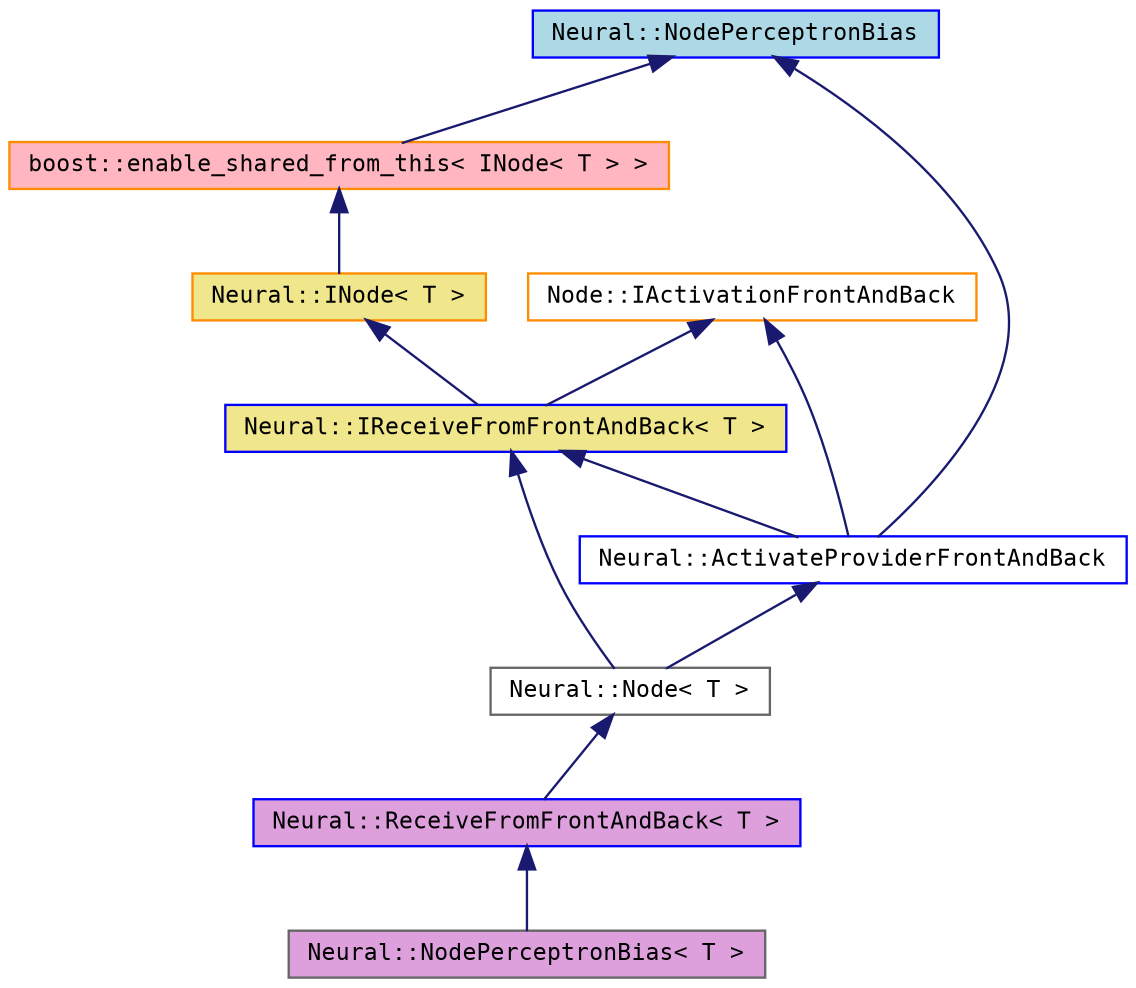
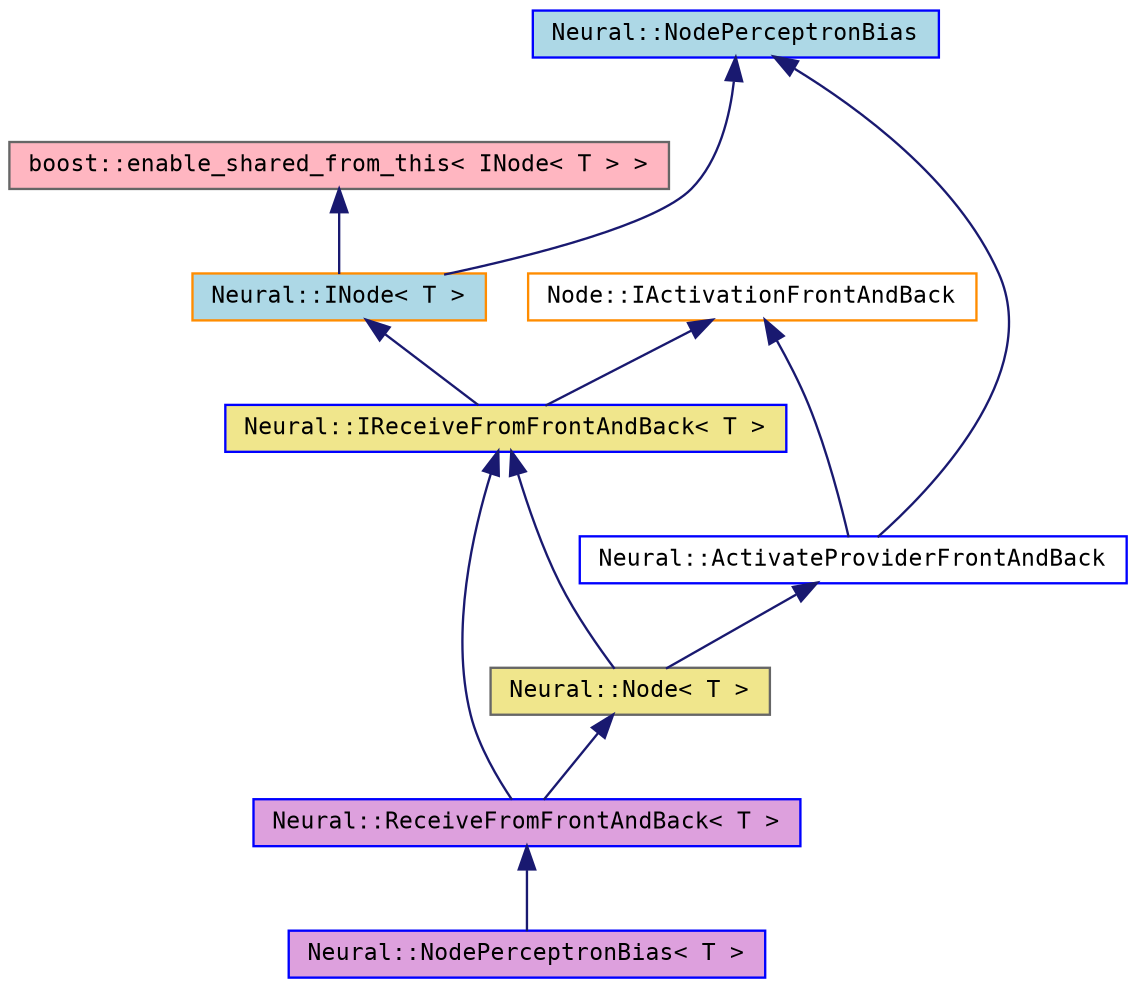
edge "boost::enable_shared_from_this< INode< T > >" -> "Neural::NodePerceptronBias": now "Neural::INode< T >" -> "Neural::NodePerceptronBias"
node "boost::enable_shared_from_this< INode< T > >": color darkorange -> gray40
node "Neural::INode< T >": fillcolor khaki -> lightblue
edge "Neural::ActivateProviderFrontAndBack" -> "Neural::IReceiveFromFrontAndBack< T >": now "Neural::ReceiveFromFrontAndBack< T >" -> "Neural::IReceiveFromFrontAndBack< T >"
node "Neural::Node< T >": fillcolor white -> khaki
node "Neural::NodePerceptronBias< T >": color gray40 -> blue
